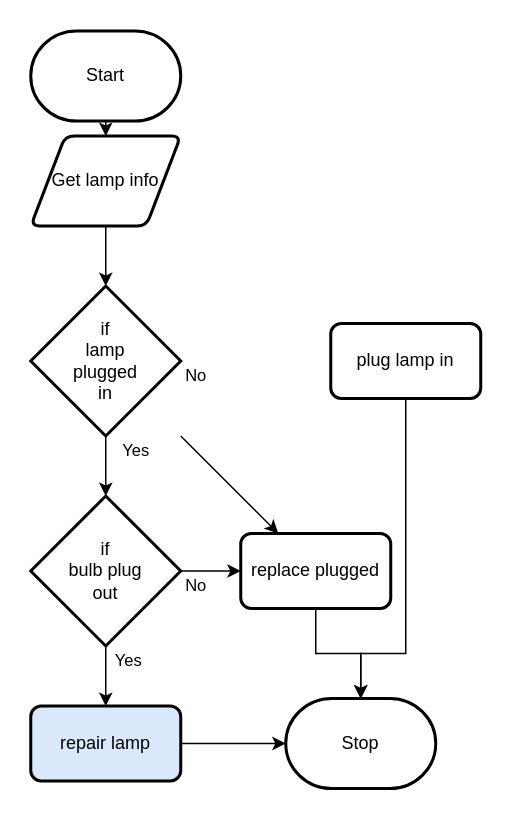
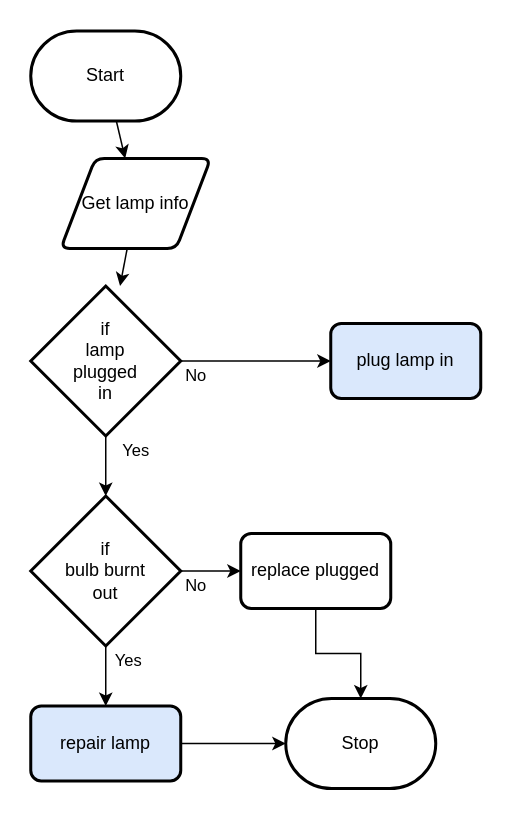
node "Get lamp info": moved (106, 181) -> (136, 203)
node "plug lamp in": fillcolor #ffffff -> #dae8fc
edge "if lamp plugged in" -> "replace plugged": now "if lamp plugged in" -> "plug lamp in"
edge "plug lamp in" -> "Stop": removed
node "if bulb plug out": label "if bulb plug out" -> "if bulb burnt out"
